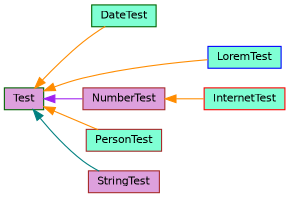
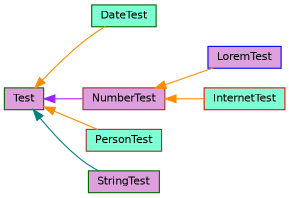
node "LoremTest": fillcolor aquamarine -> plum
edge "LoremTest" -> "Test": now "LoremTest" -> "NumberTest"
node "StringTest": color brown -> darkgreen
